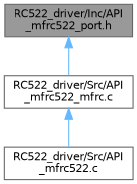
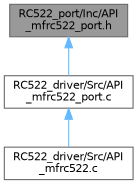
node "RC522_driver/Inc/API _mfrc522_port.h": label "RC522_driver/Inc/API _mfrc522_port.h" -> "RC522_port/Inc/API _mfrc522_port.h"
node "RC522_driver/Src/API _mfrc522_mfrc.c": label "RC522_driver/Src/API _mfrc522_mfrc.c" -> "RC522_driver/Src/API _mfrc522_port.c"
